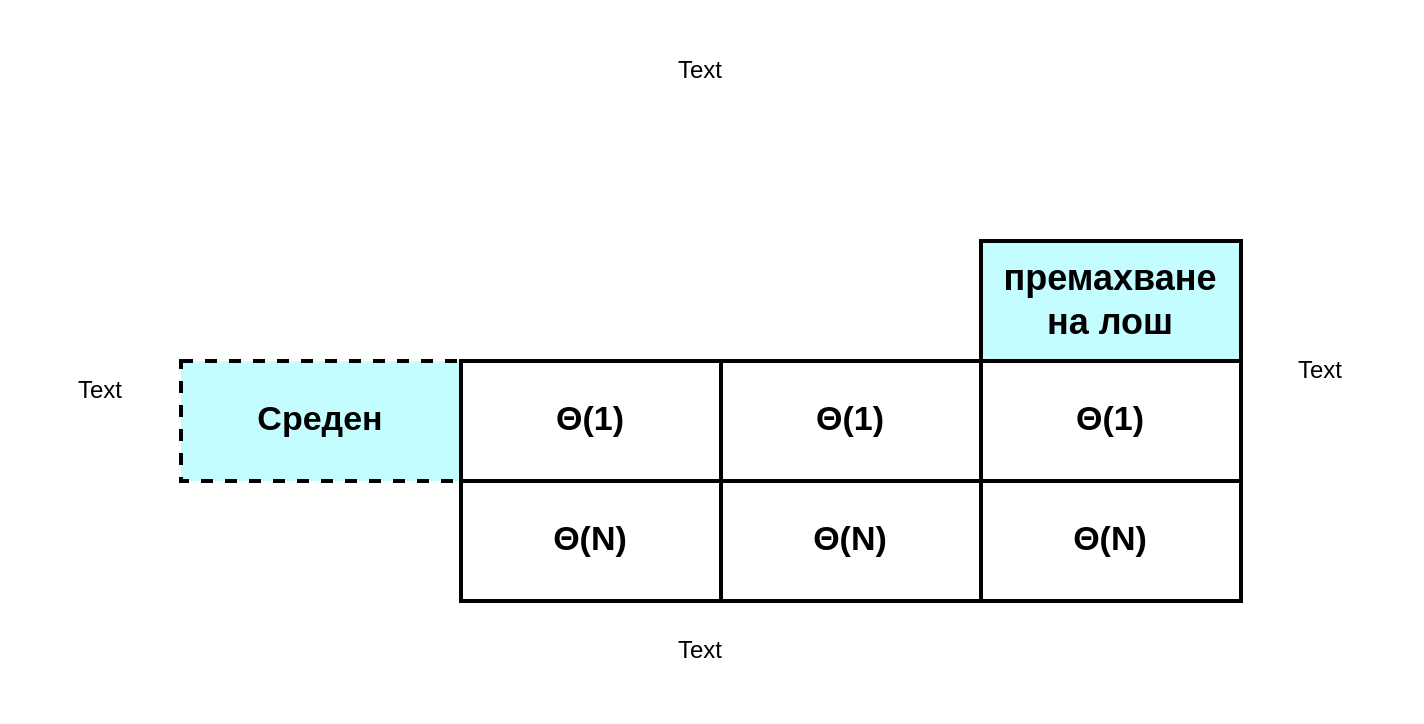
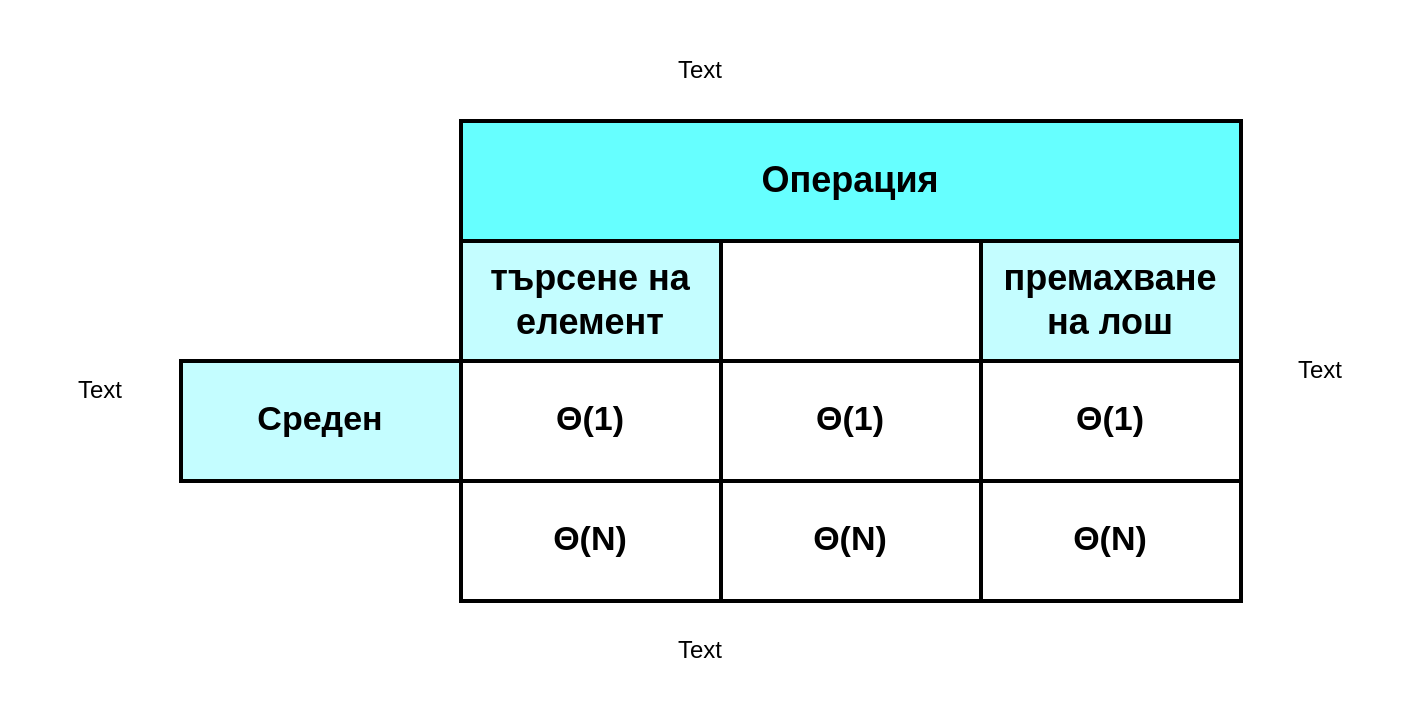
node "Операция": added
node "търсене на елемент": added
node "Среден": style dashed -> solid
